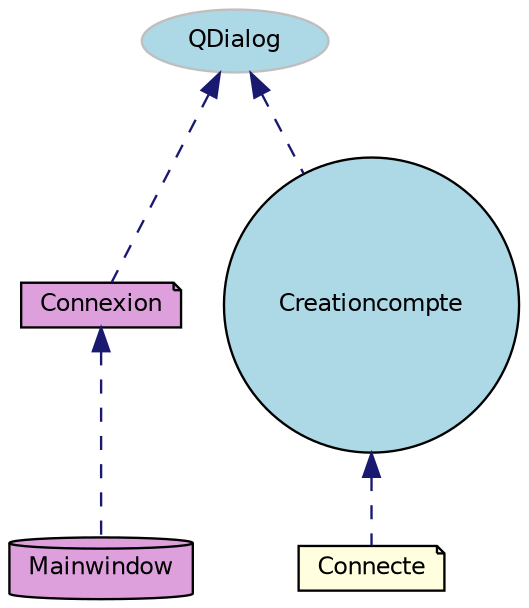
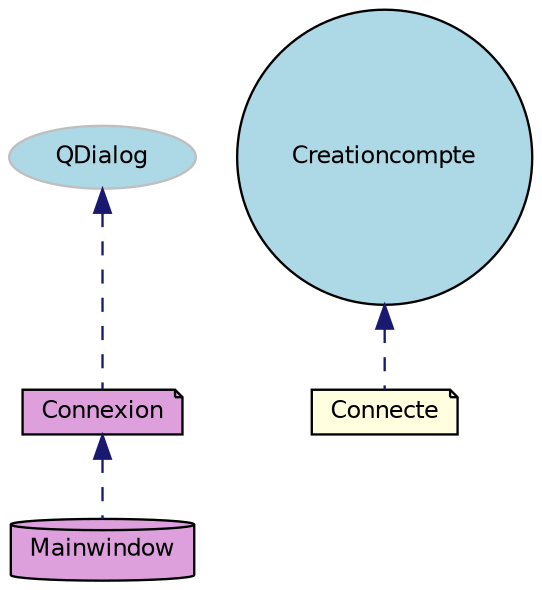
edge "Creationcompte" -> "QDialog": removed
